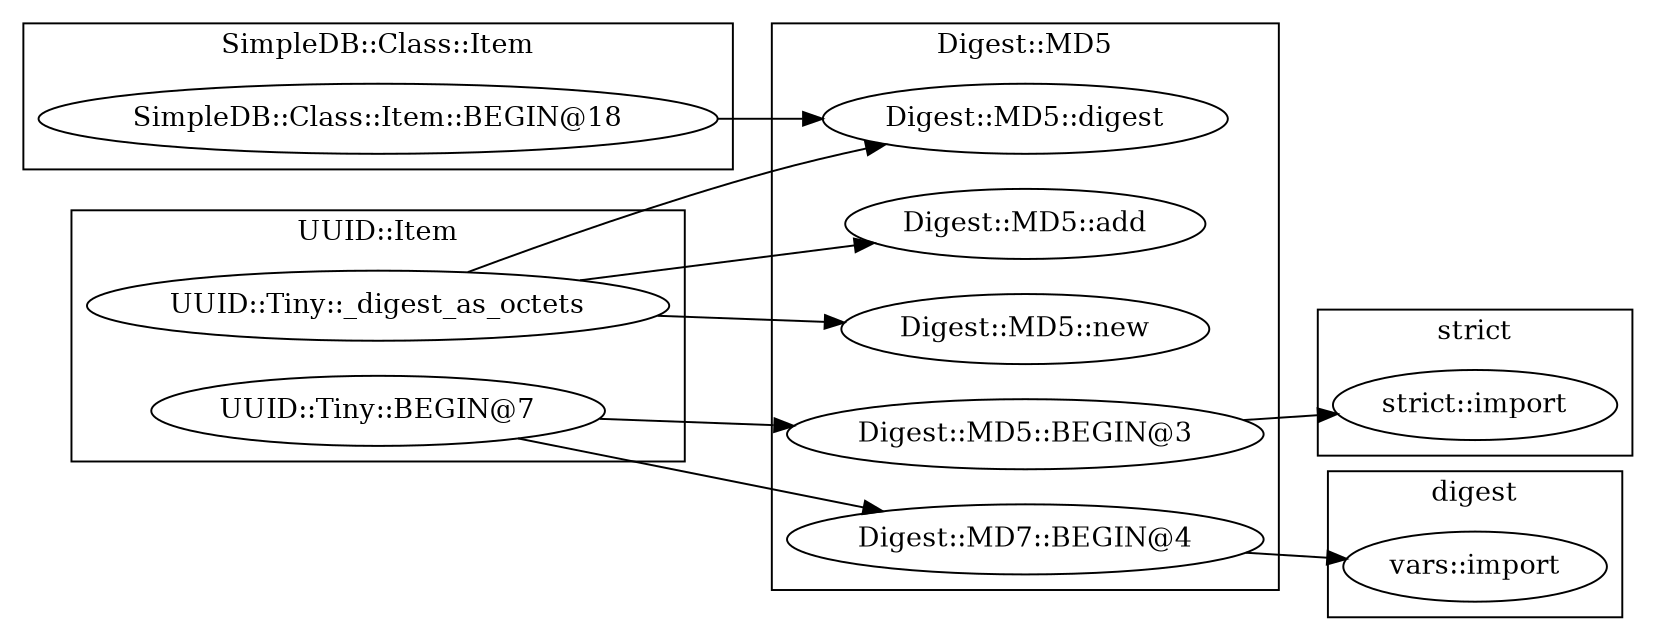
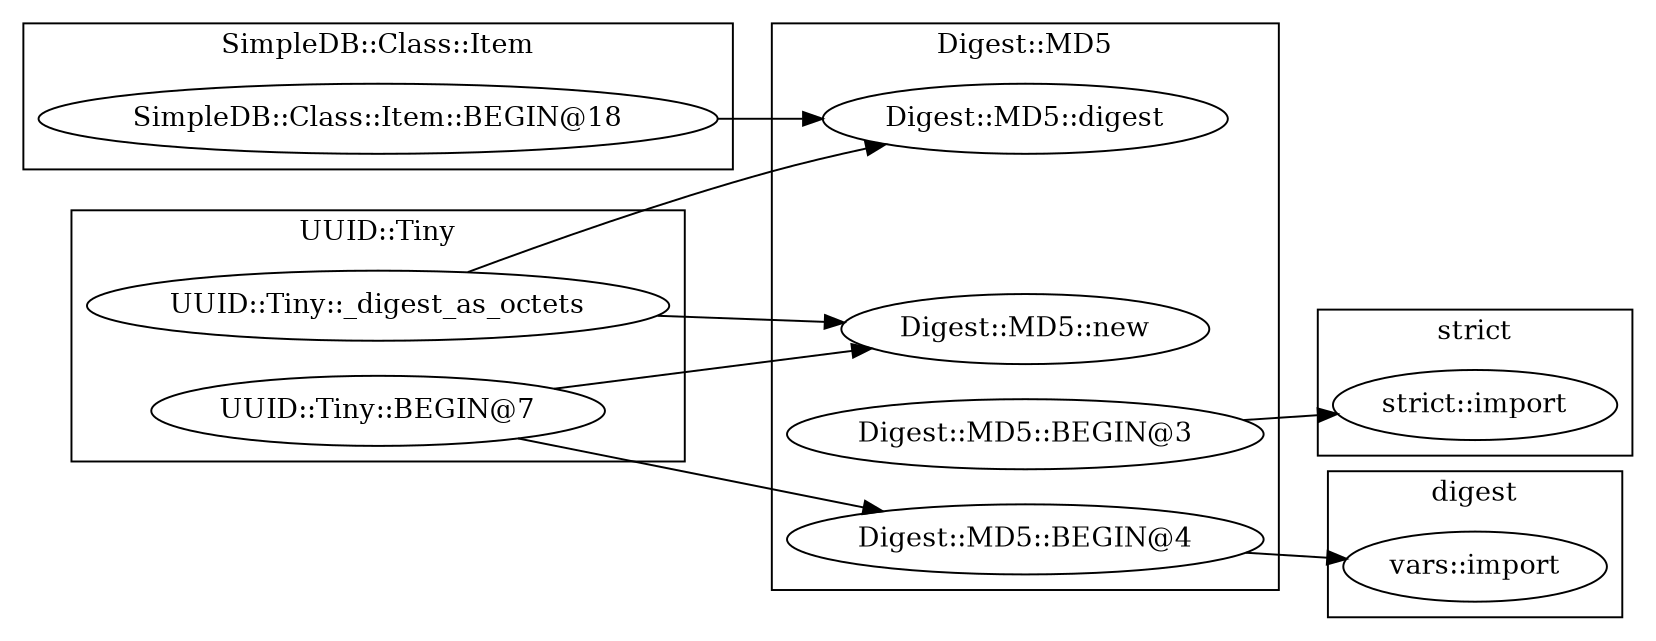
node "Digest::MD5::add": removed
cluster "UUID::Item": label "UUID::Item" -> "UUID::Tiny"
edge "UUID::Tiny::BEGIN@7" -> "Digest::MD5::BEGIN@3": now "UUID::Tiny::BEGIN@7" -> "Digest::MD5::new"
node "Digest::MD7::BEGIN@4": label "Digest::MD7::BEGIN@4" -> "Digest::MD5::BEGIN@4"
